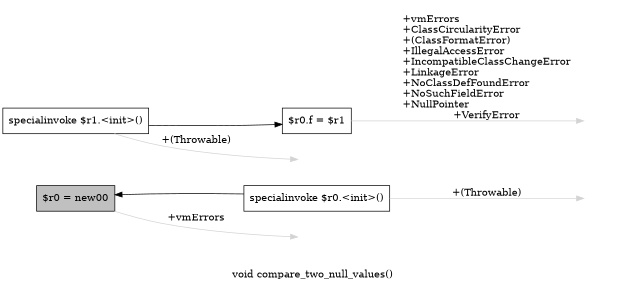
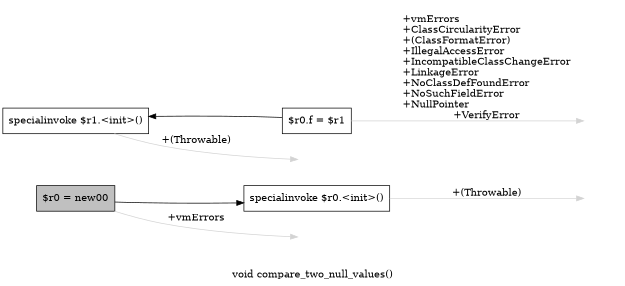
edge "specialinvoke $r1.<init>()" -> "$r0.f = $r1": reversed
edge "specialinvoke $r0.<init>()" -> "$r0 = new00": reversed
